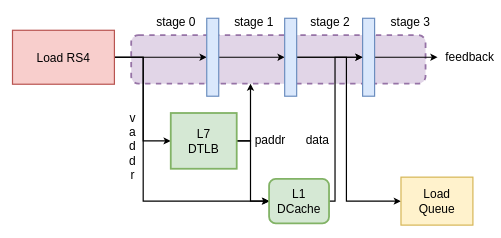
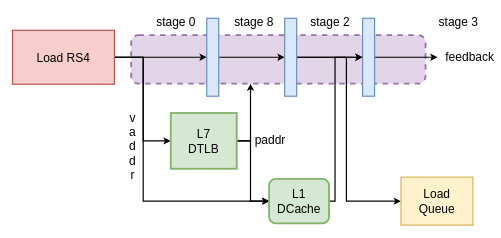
node "stage 1": label "stage 1" -> "stage 8"
node "stage 3": moved (411, 22) -> (459, 22)
node "data": removed
